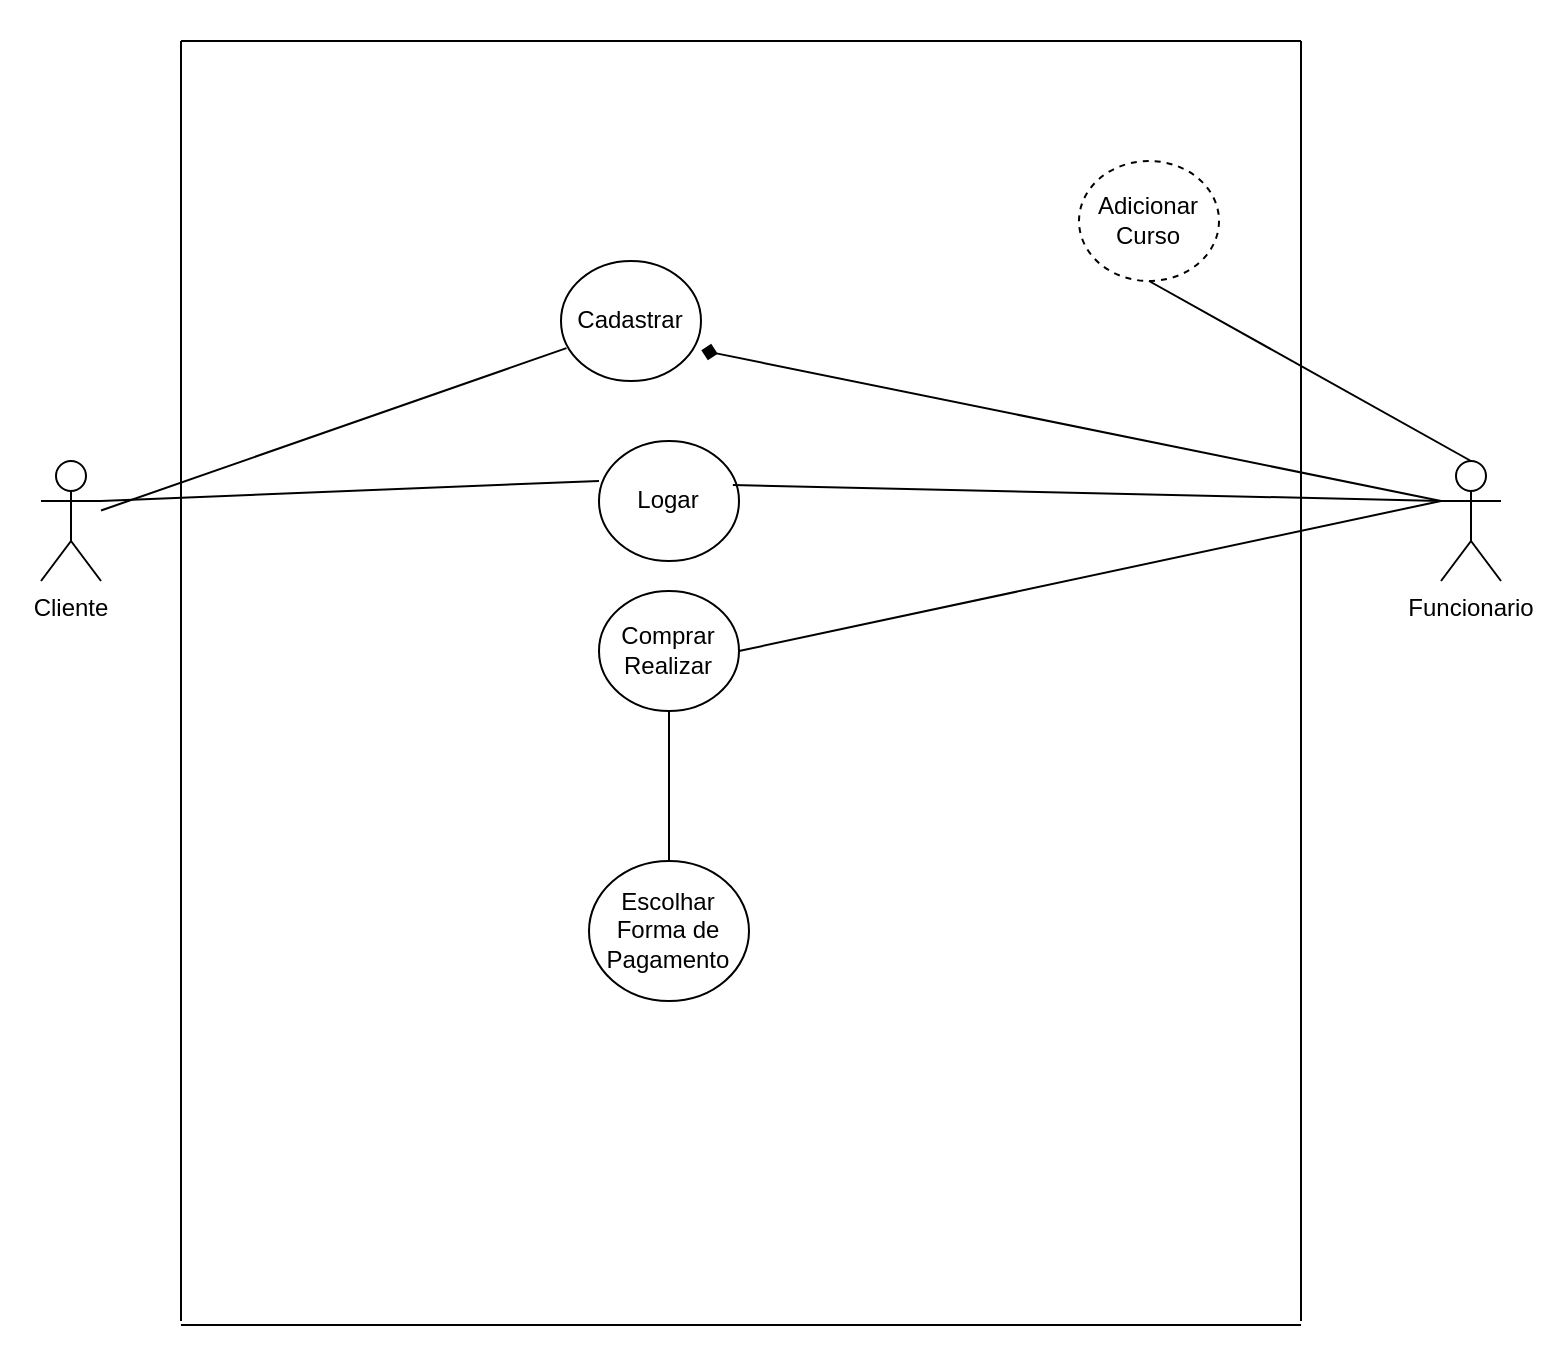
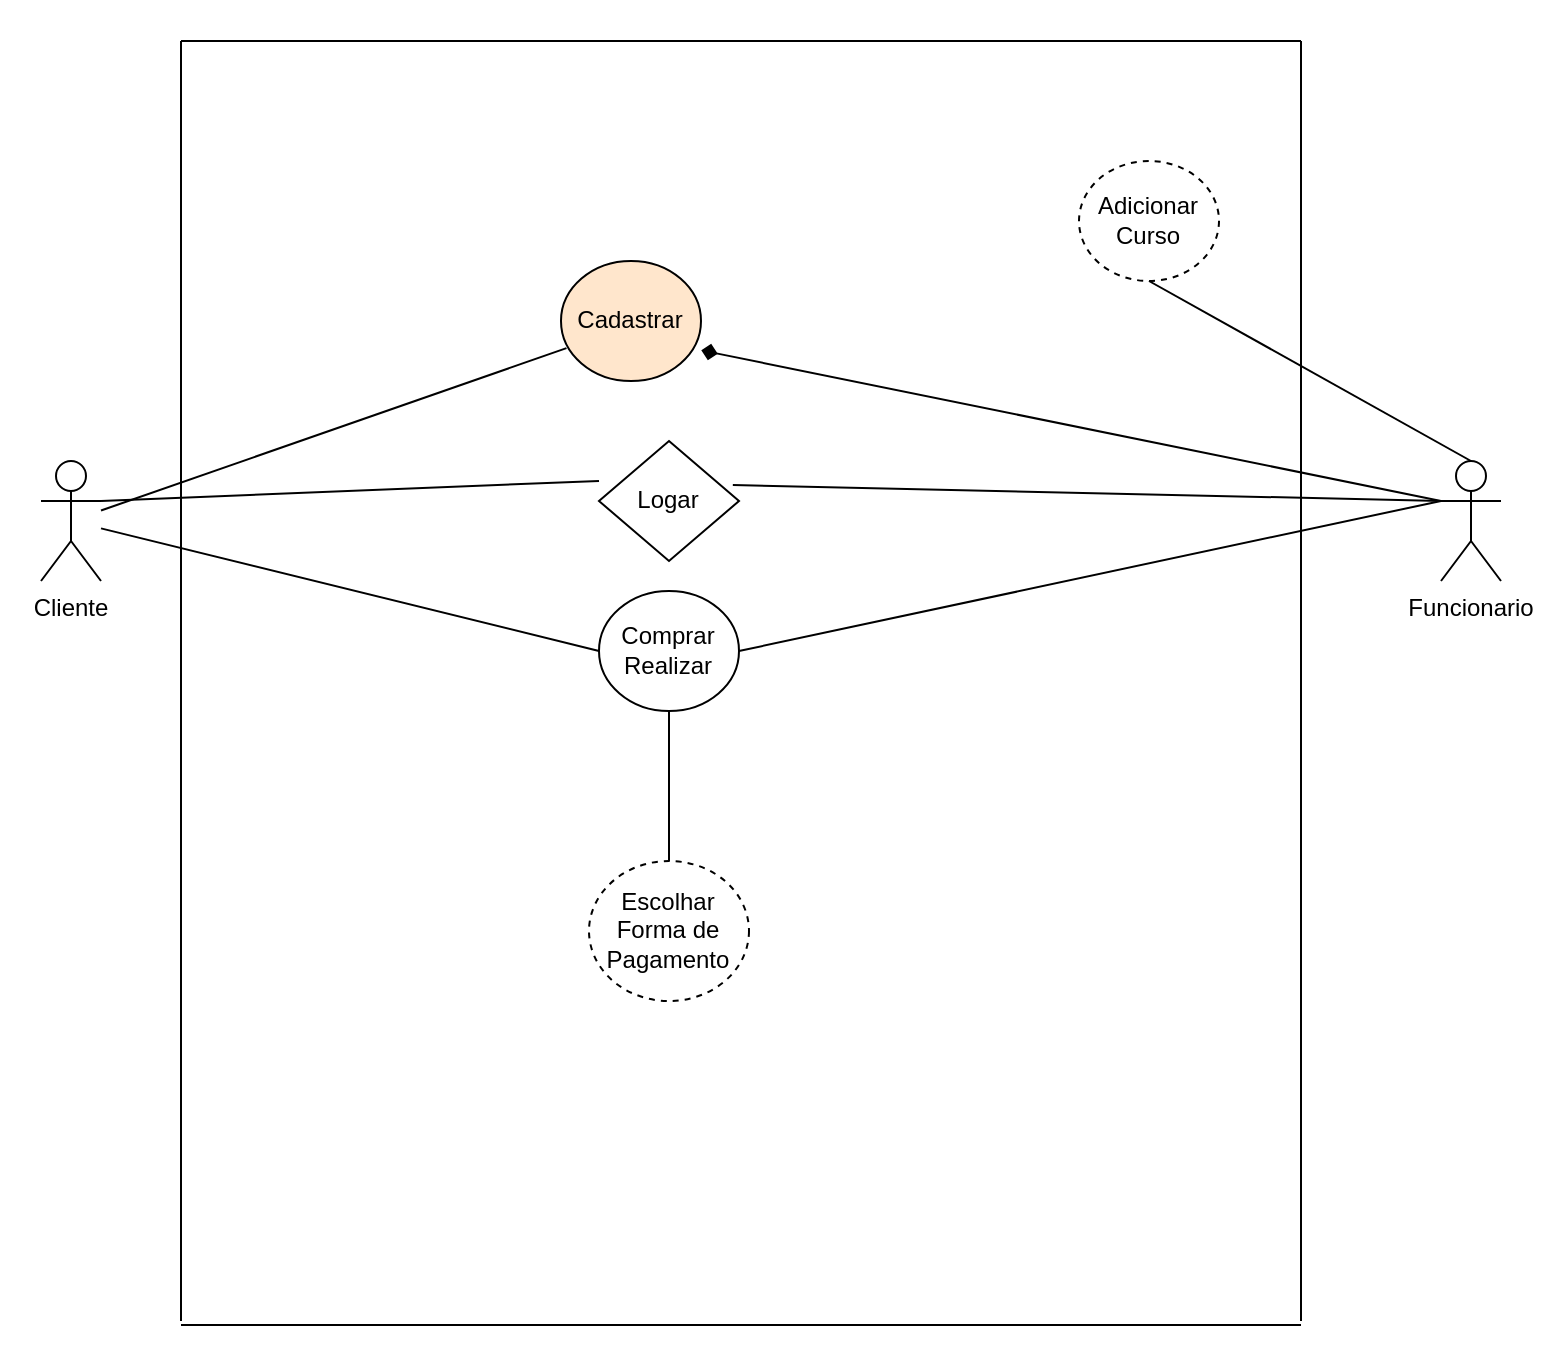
node "Cadastrar": fillcolor #ffffff -> #ffe6cc
node "Logar": shape ellipse -> diamond
edge "Cliente" -- "Comprar Realizar": added
node "Escolhar Forma de Pagamento": style solid -> dashed
